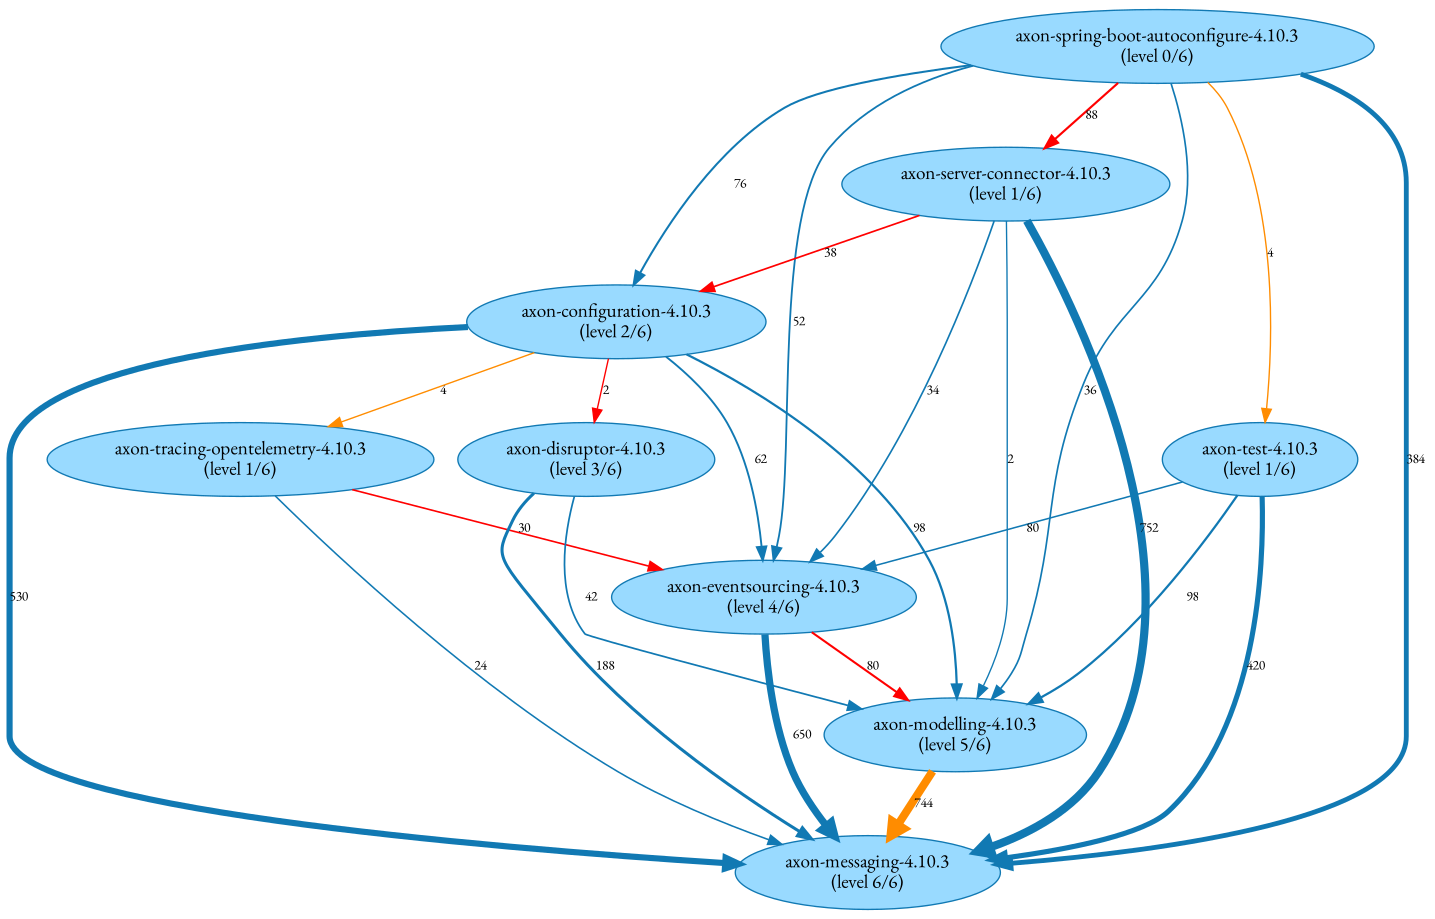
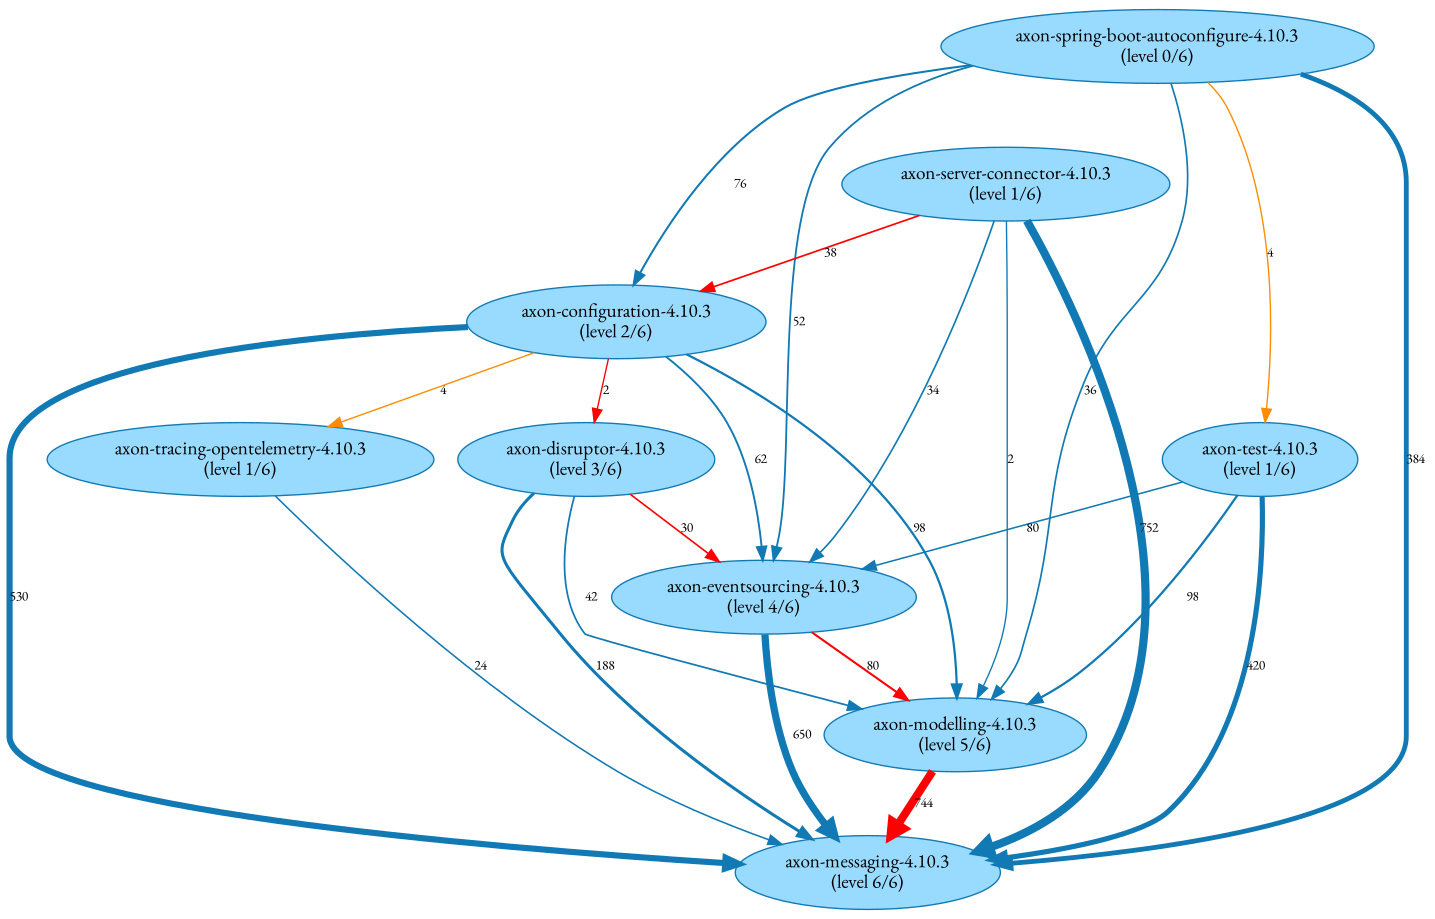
edge "axon-spring-boot-autoconfigure-4.10.3 (level 0/6)" -> "axon-server-connector-4.10.3 (level 1/6)": removed, label "88"
edge "axon-tracing-opentelemetry-4.10.3 (level 1/6)" -> "axon-eventsourcing-4.10.3 (level 4/6)": now "axon-disruptor-4.10.3 (level 3/6)" -> "axon-eventsourcing-4.10.3 (level 4/6)"
edge "axon-modelling-4.10.3 (level 5/6)" -> "axon-messaging-4.10.3 (level 6/6)": color darkorange -> red
